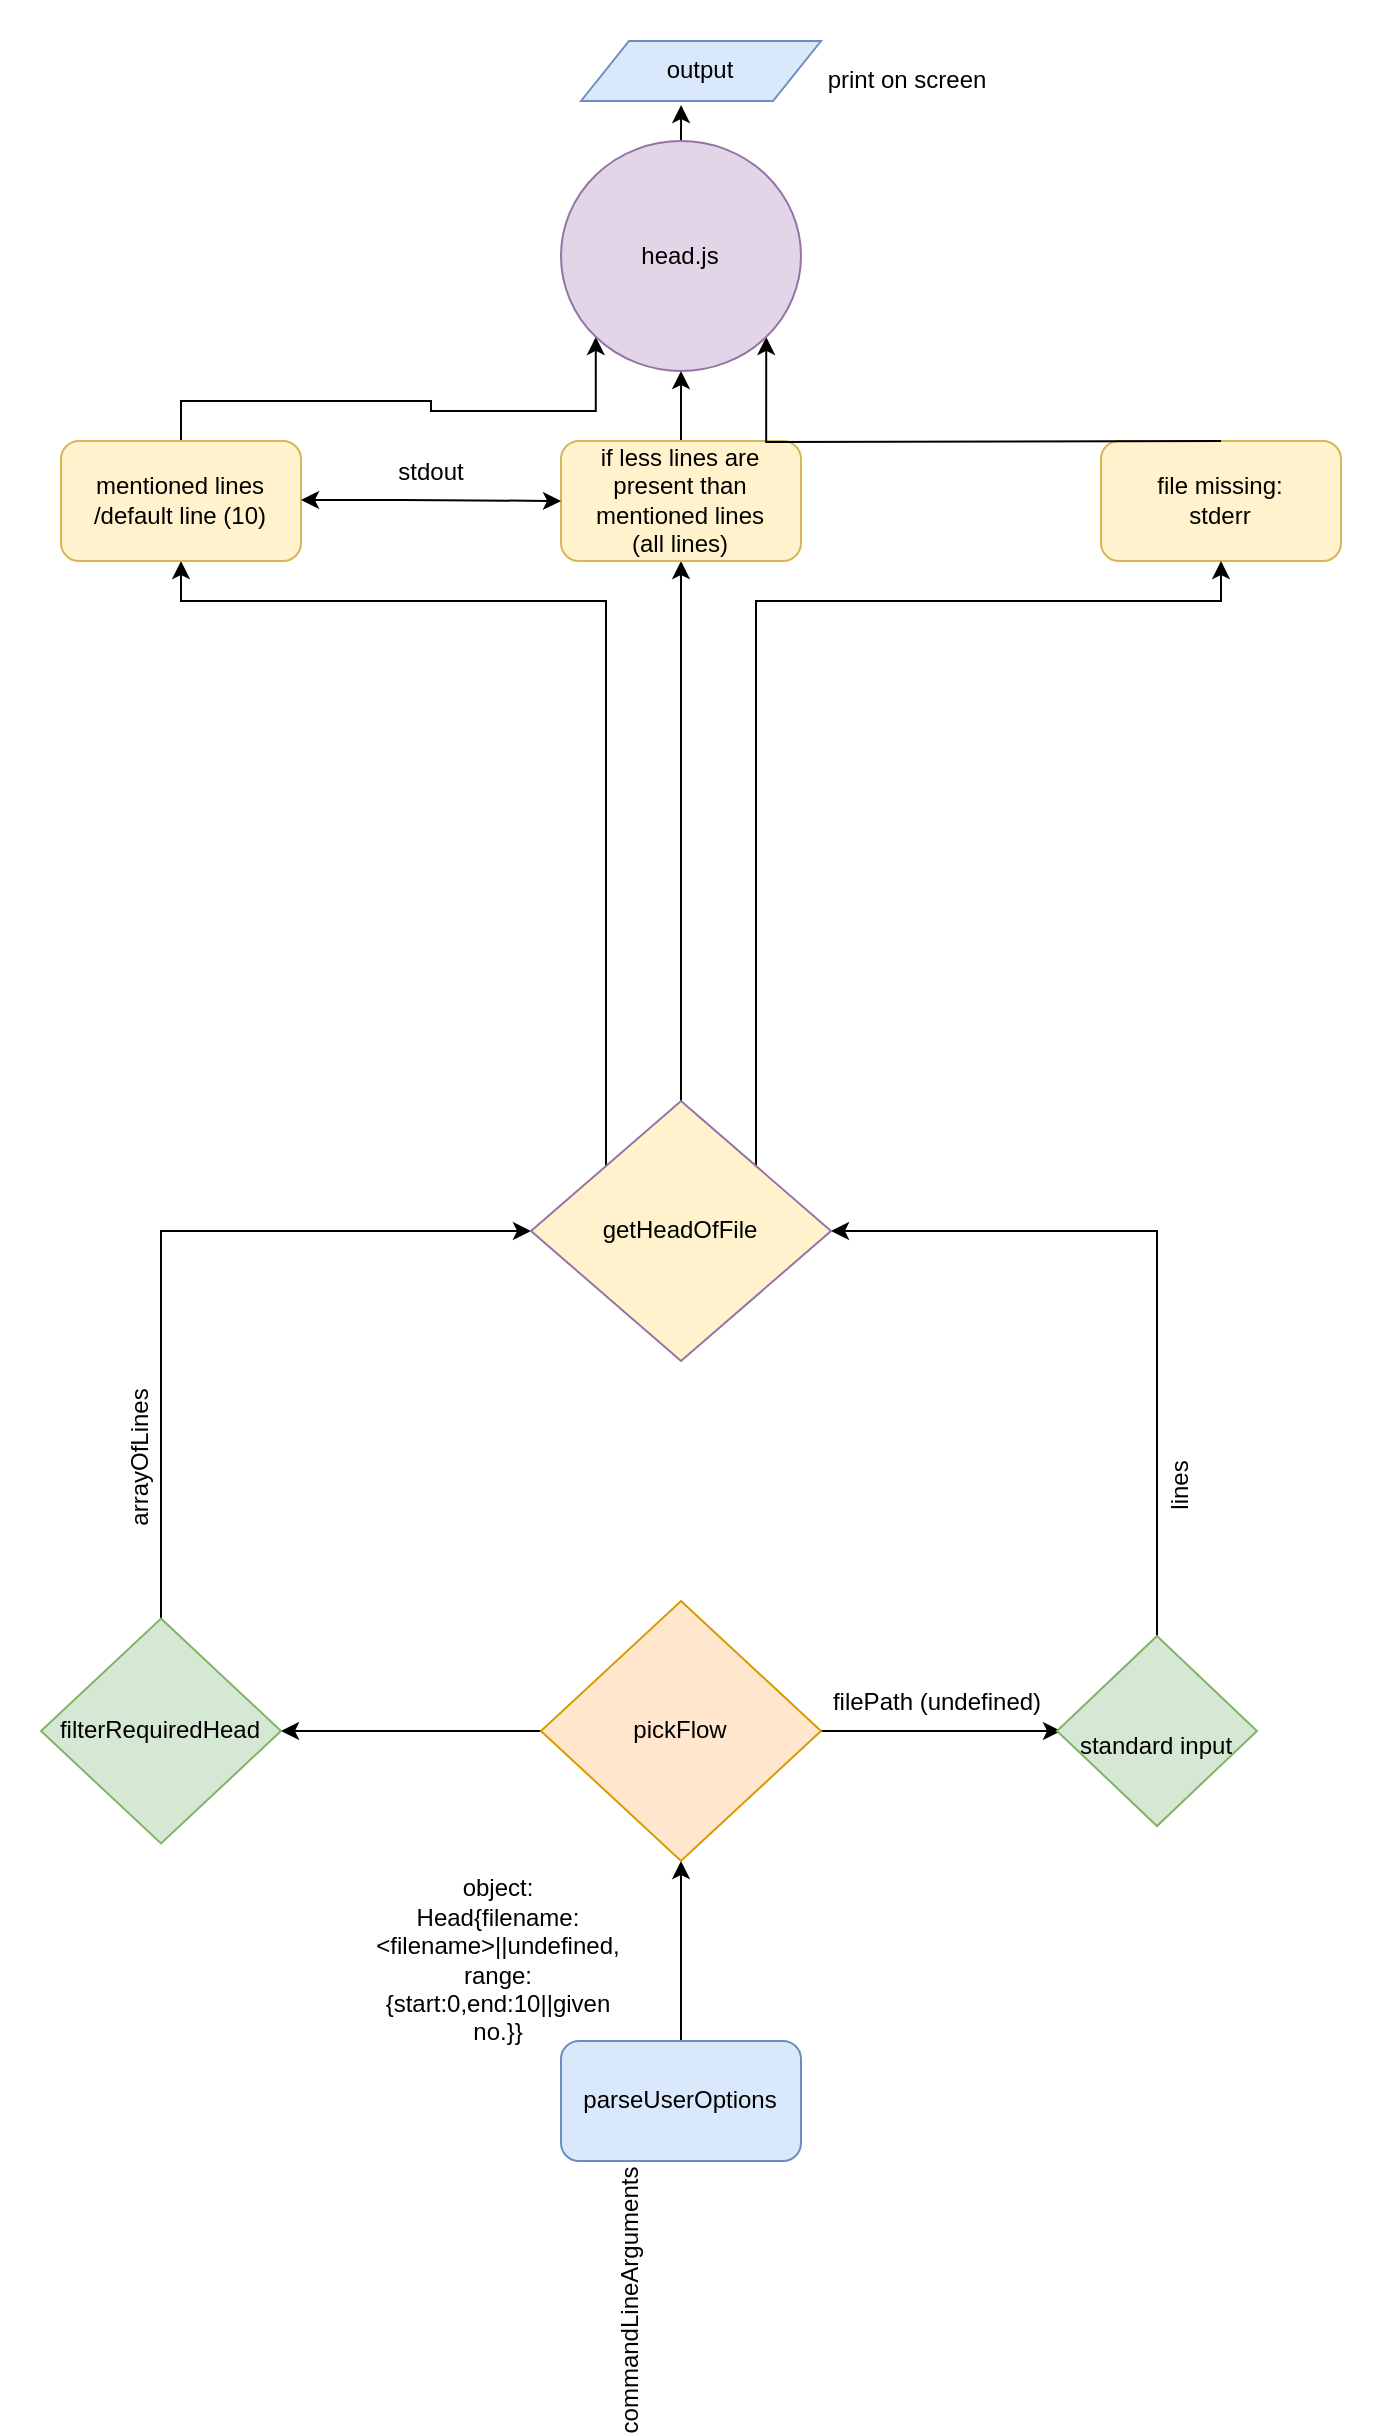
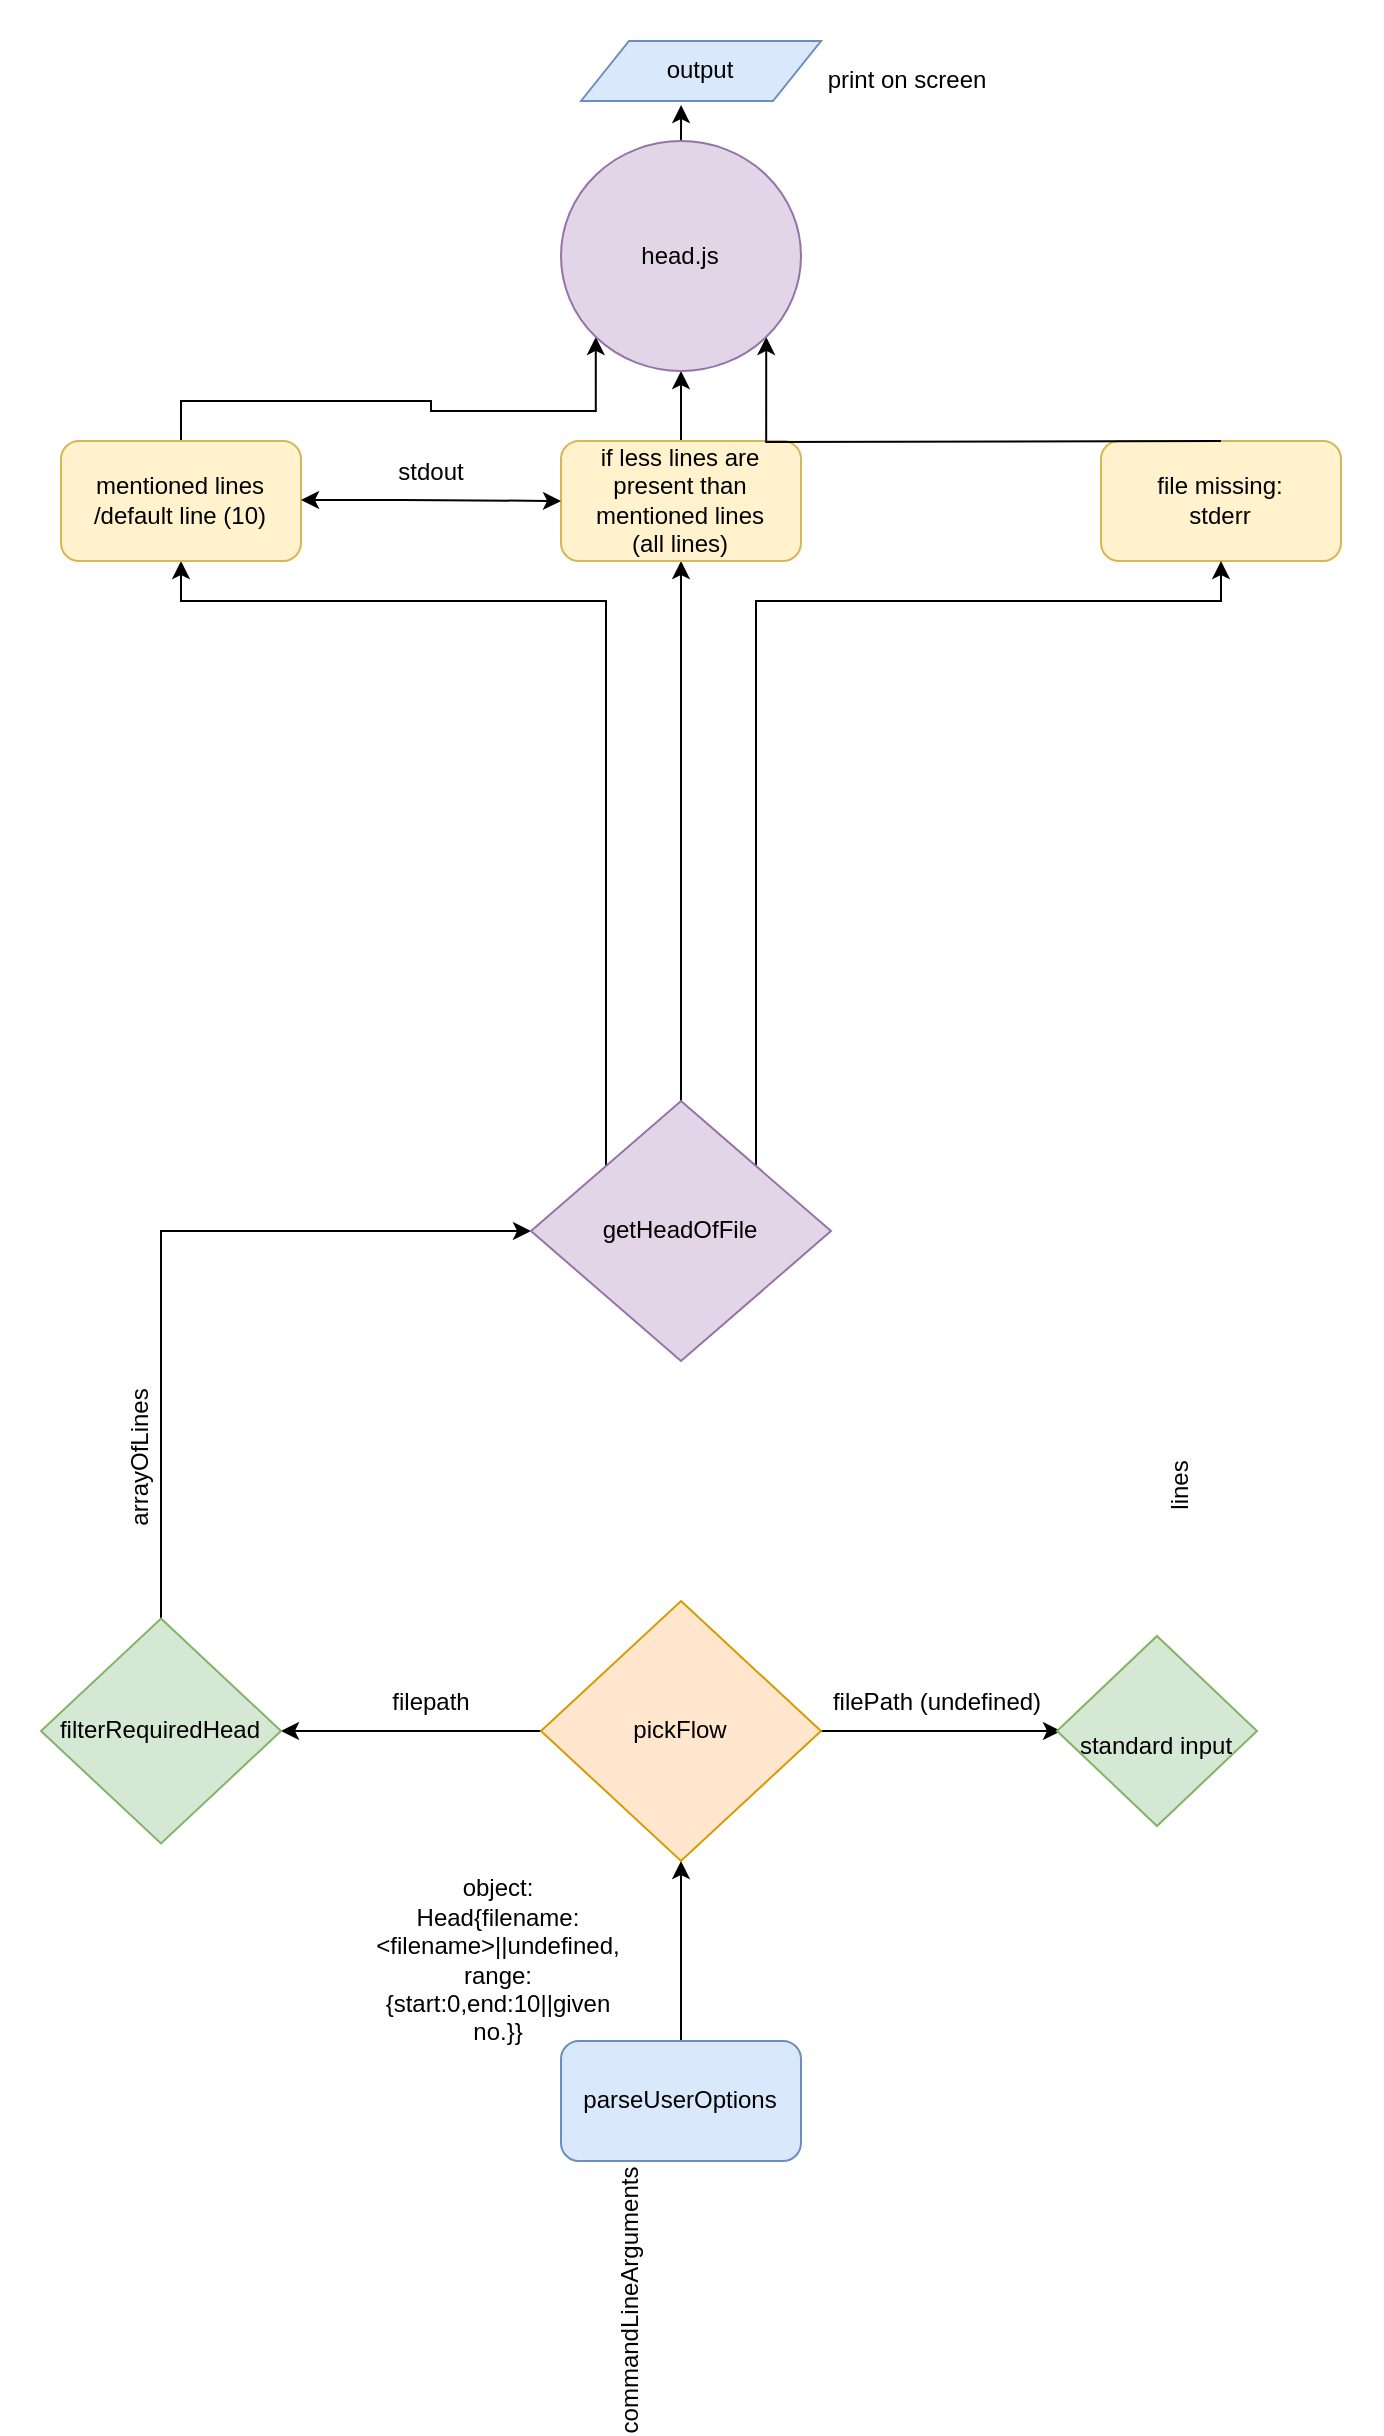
node "getHeadOfFile": fillcolor #fff2cc -> #e1d5e7
edge "standard input" -> "getHeadOfFile": removed
node "filepath": added
